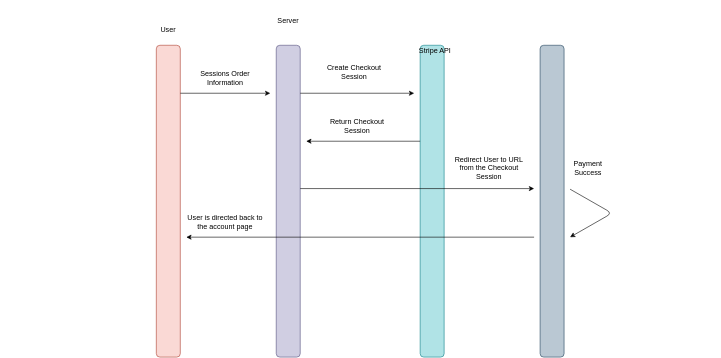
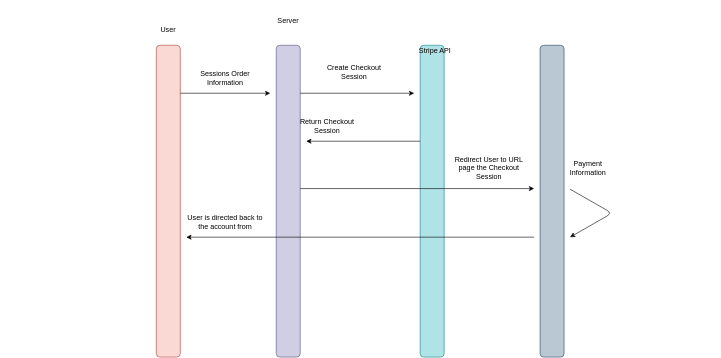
node "Return Checkout Session": moved (357, 126) -> (327, 126)
node "Redirect User to URL from the Checkout Session": label "Redirect User to URL from the Checkout Session" -> "Redirect User to URL page the Checkout Session"
node "Payment Success": label "Payment Success" -> "Payment Information"
node "User is directed back to the account page": label "User is directed back to the account page" -> "User is directed back to the account from"
